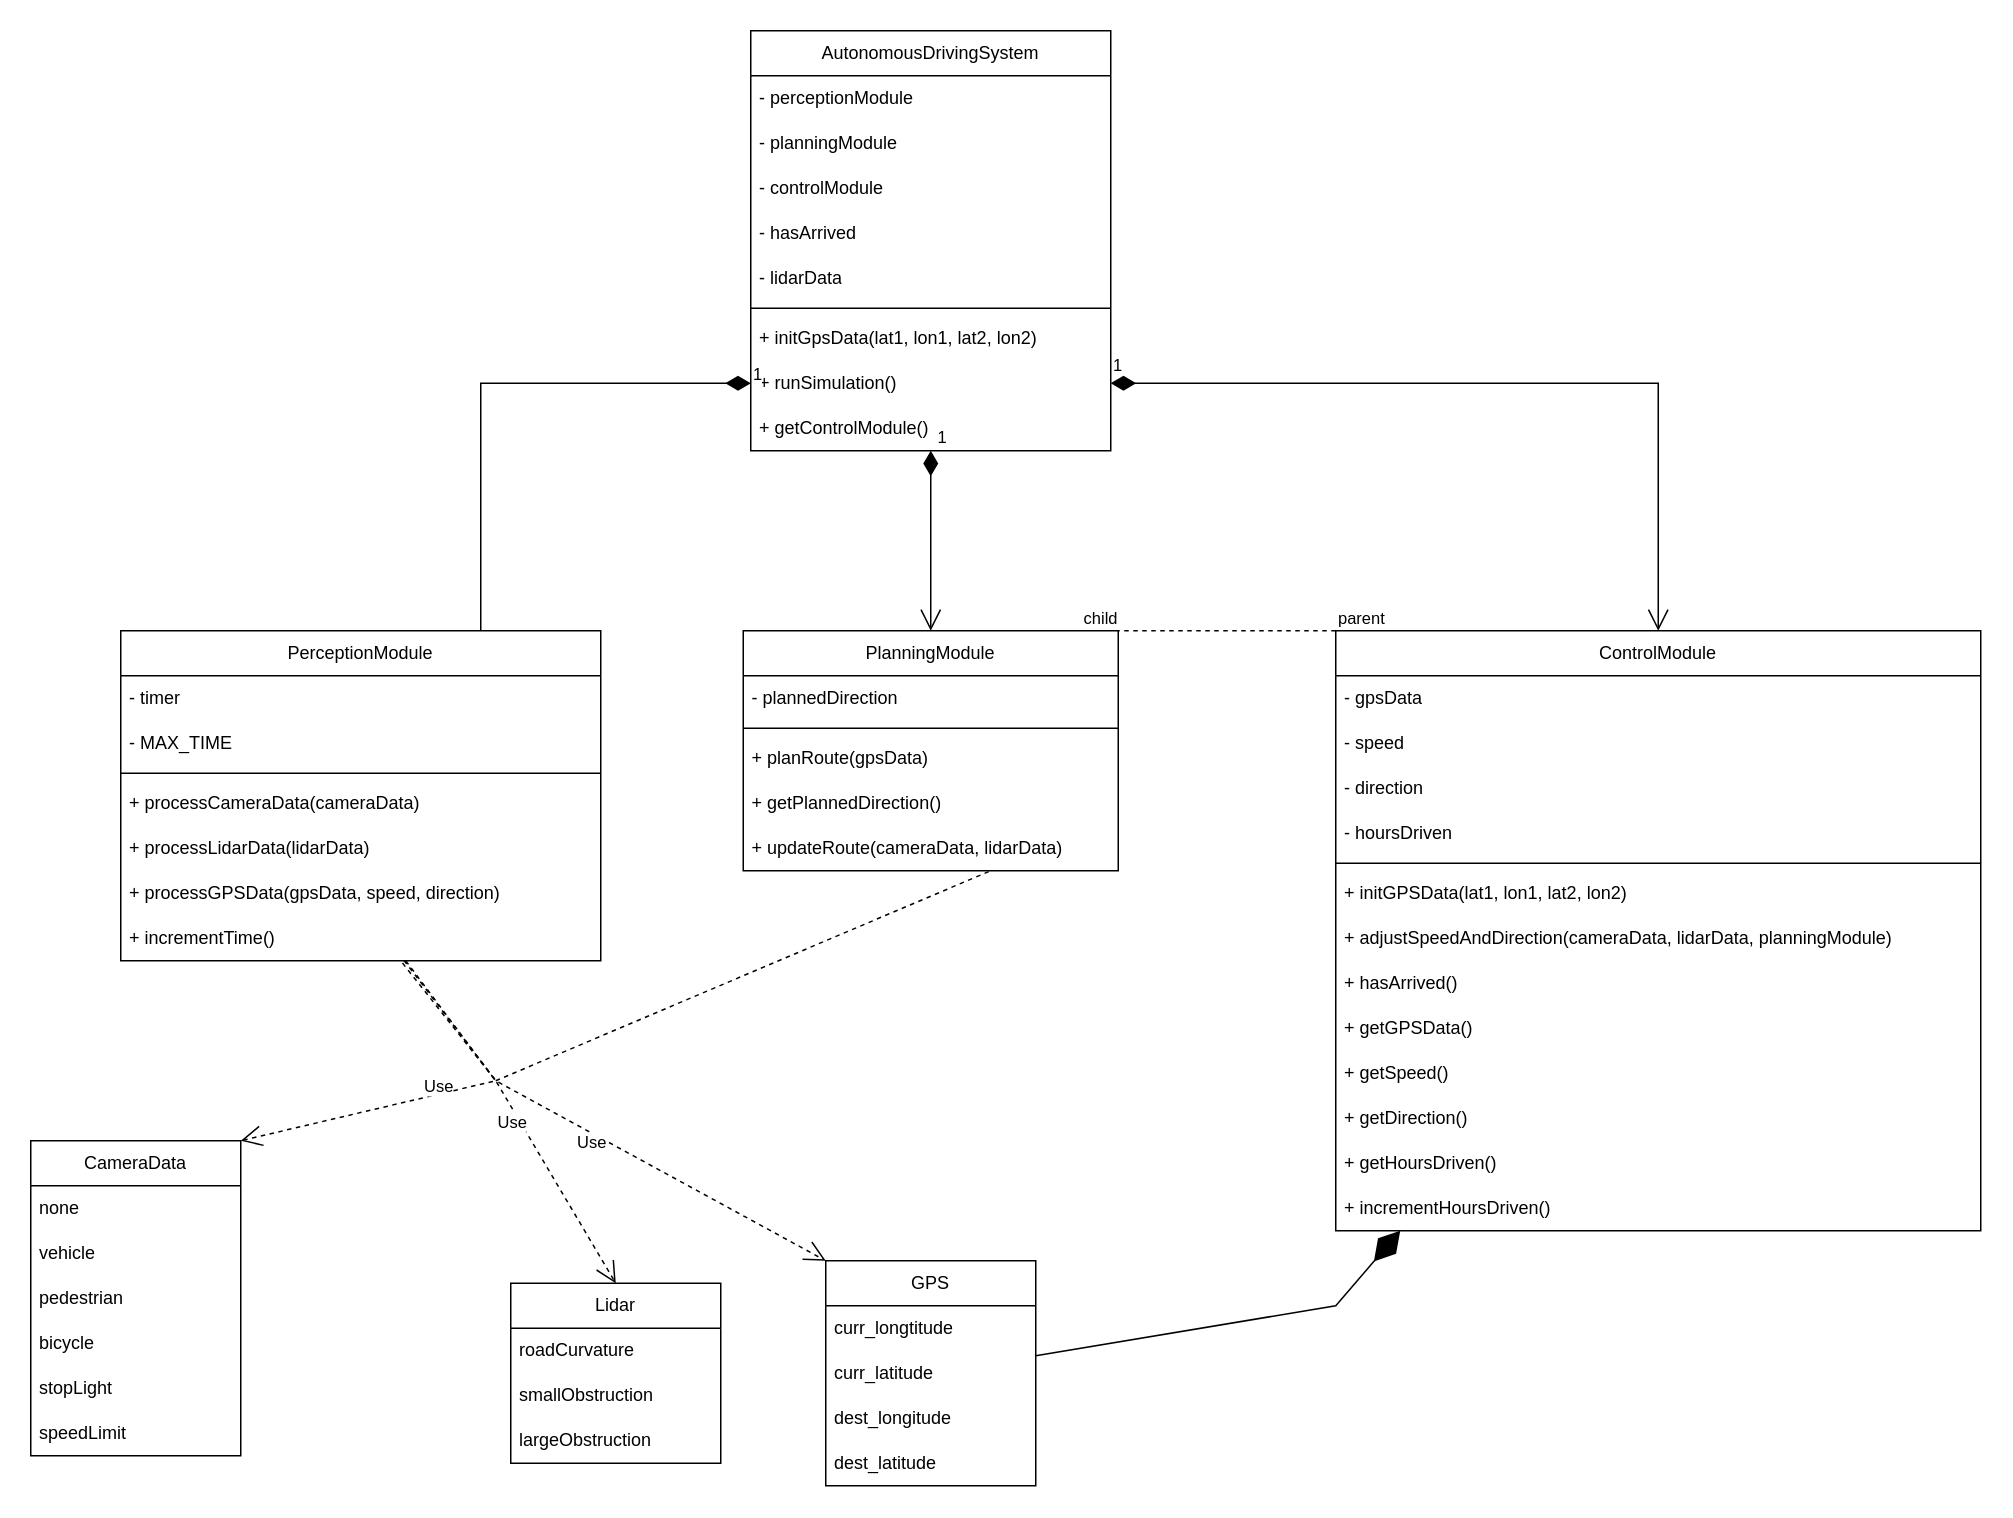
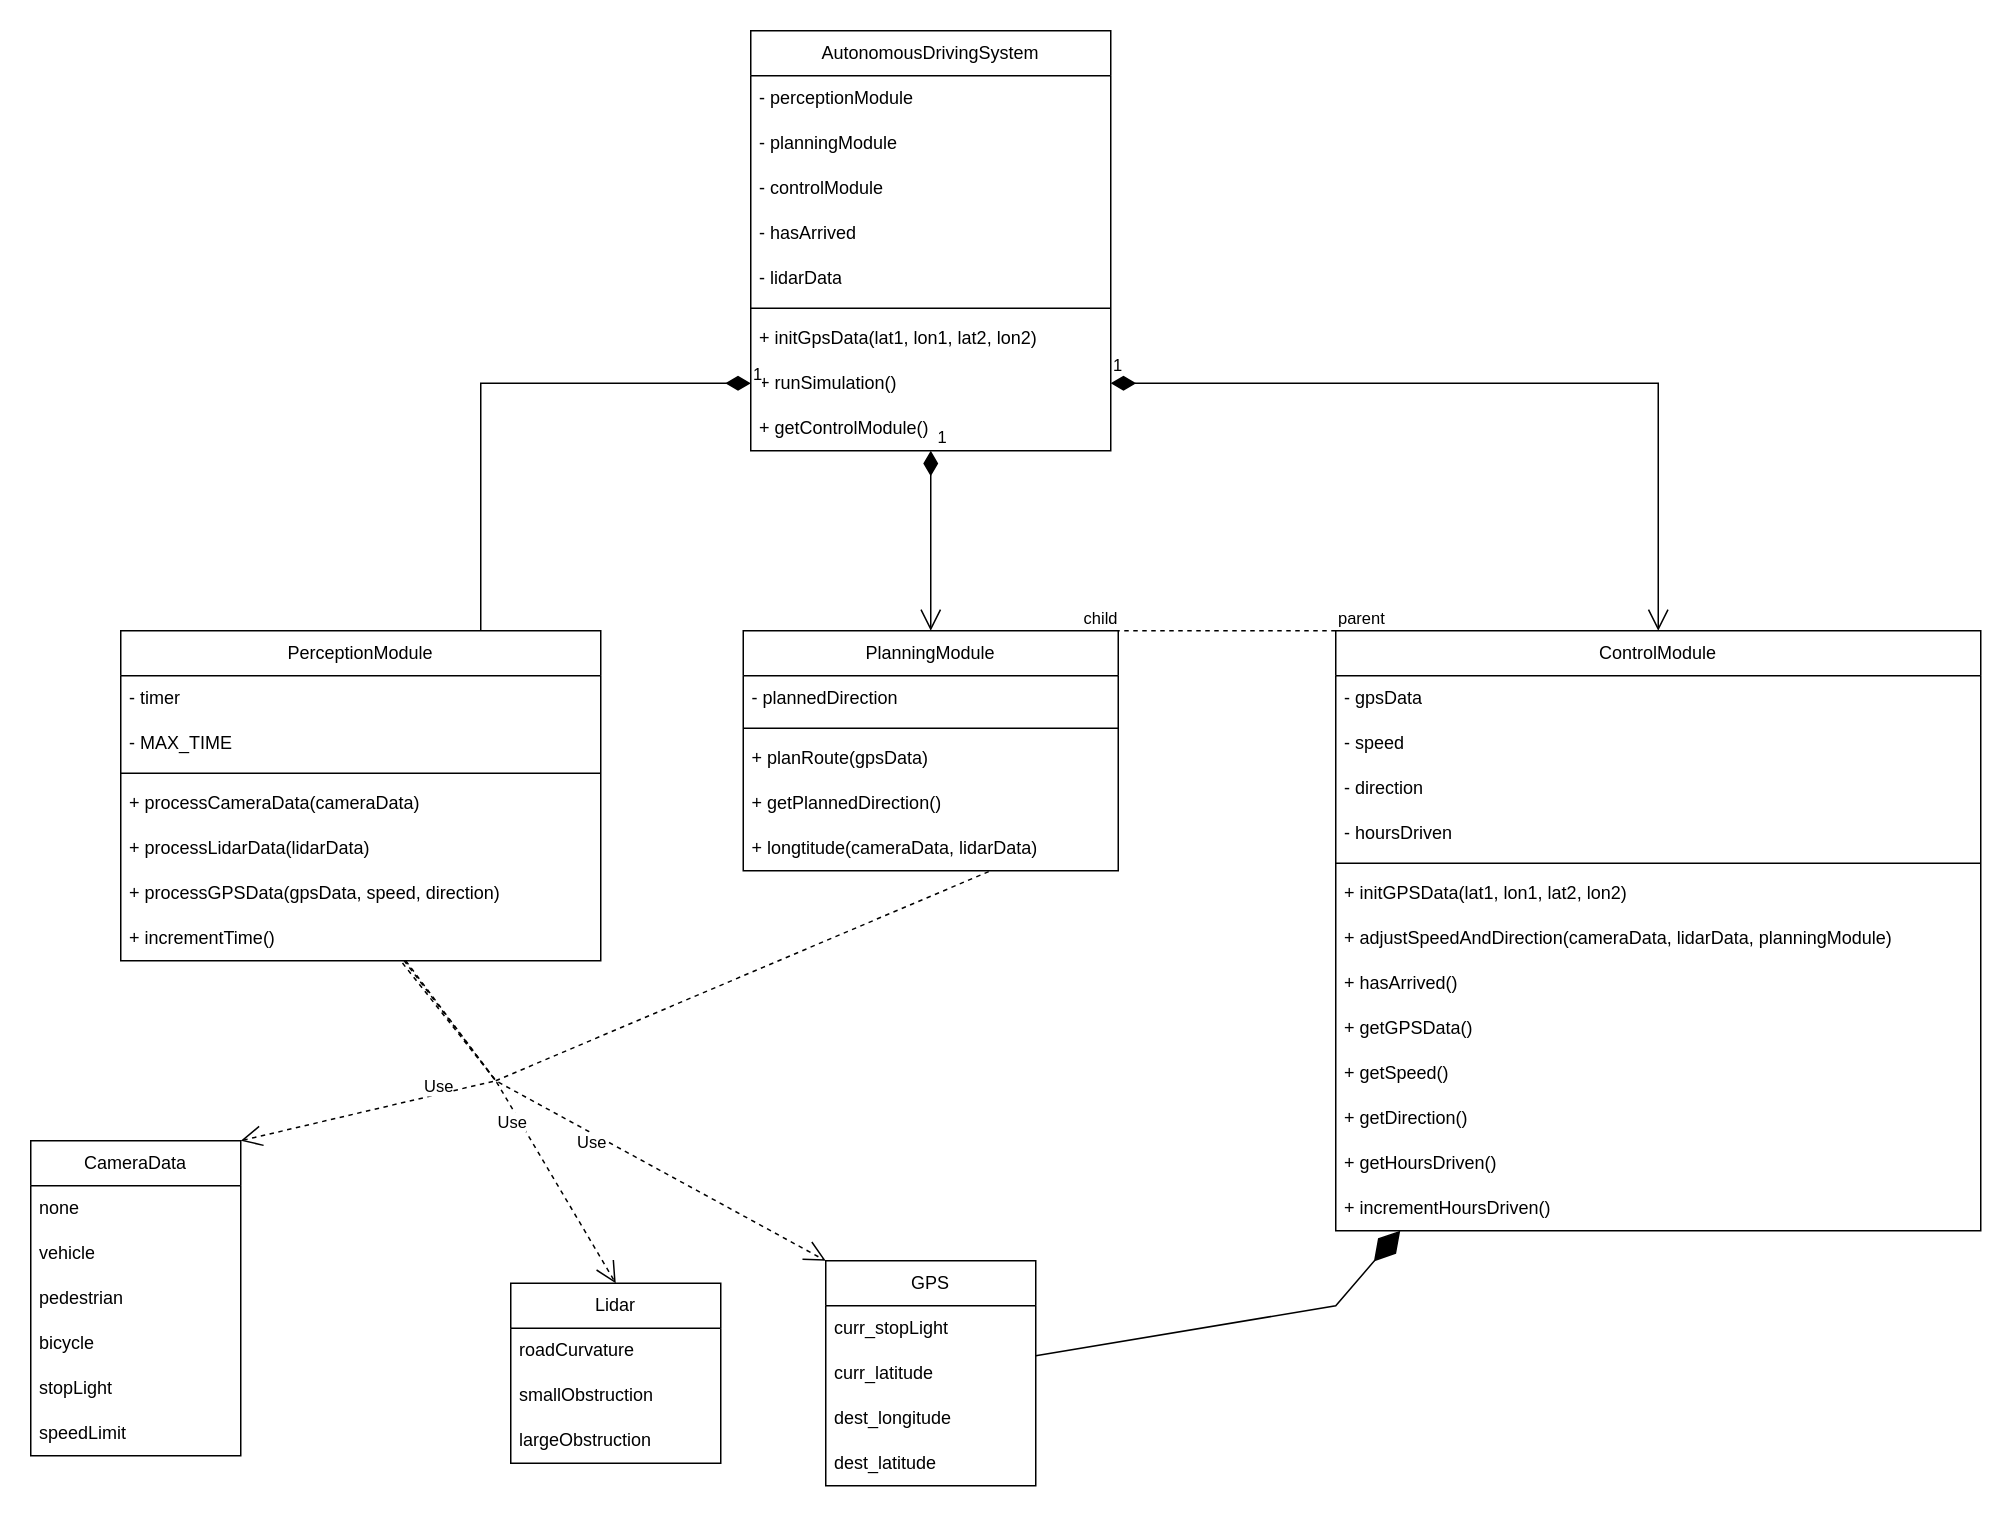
node "+ updateRoute(cameraData, lidarData)": label "+ updateRoute(cameraData, lidarData)" -> "+ longtitude(cameraData, lidarData)"
node "curr_longtitude": label "curr_longtitude" -> "curr_stopLight"
